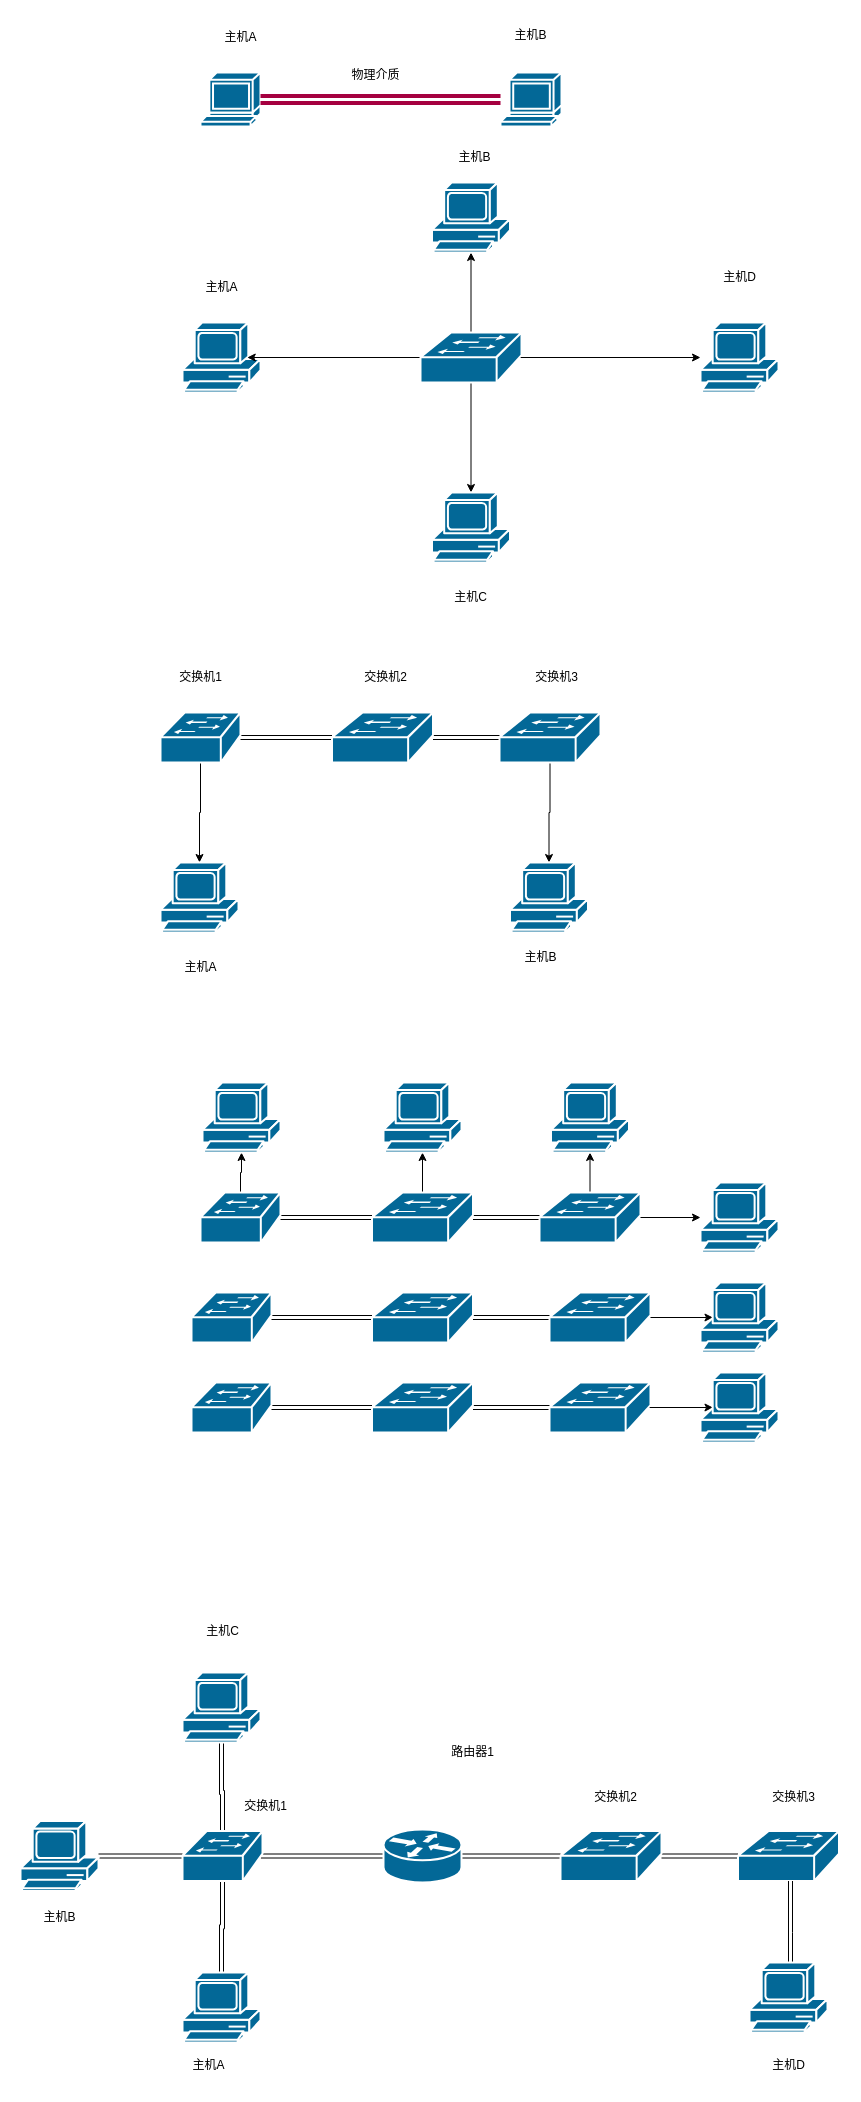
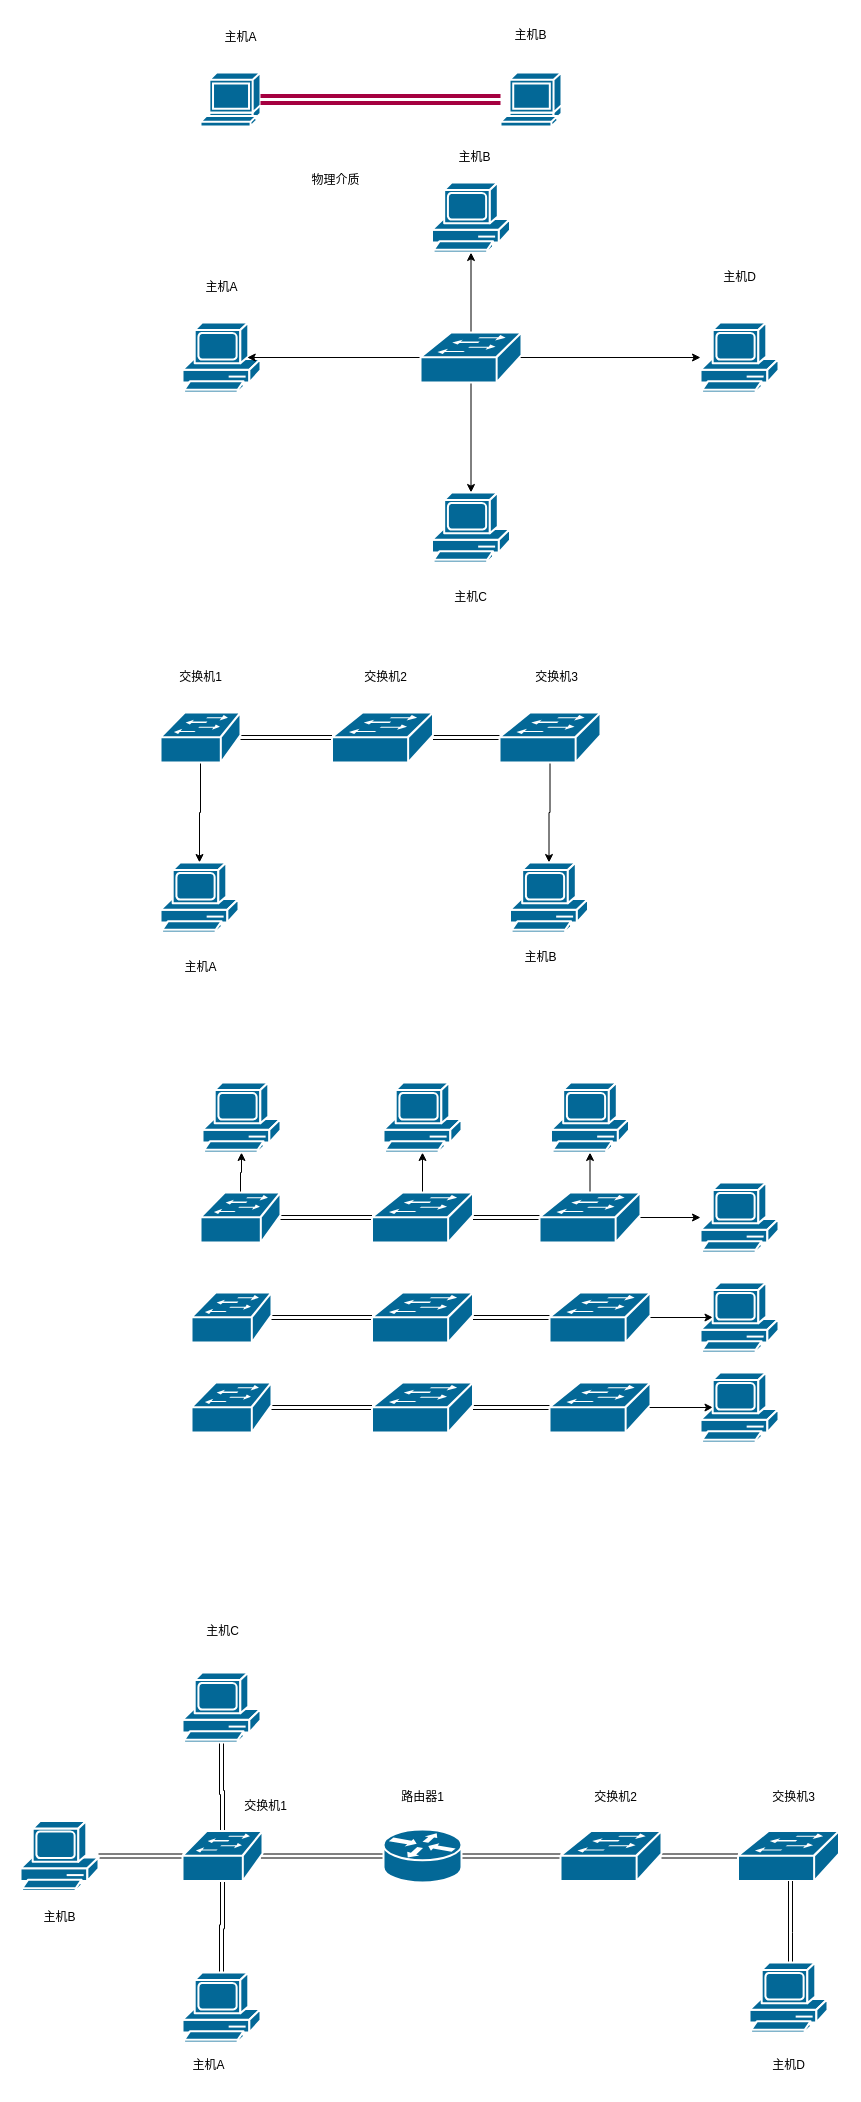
node "物理介质": moved (376, 76) -> (336, 181)
node "路由器1": moved (473, 1753) -> (423, 1798)
